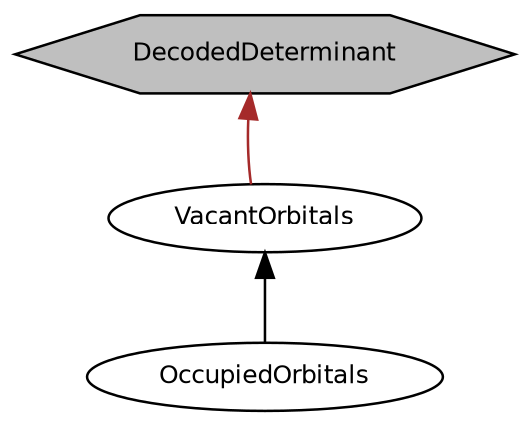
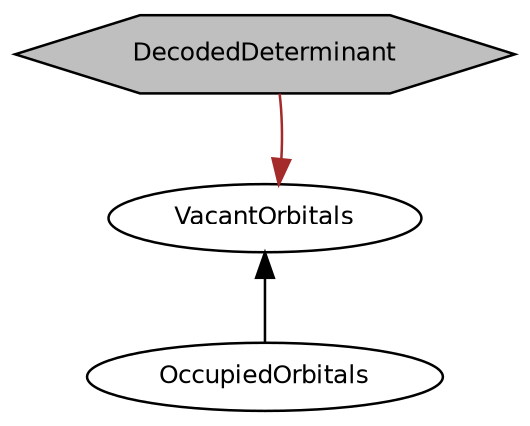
edge "VacantOrbitals" -> "DecodedDeterminant": reversed
